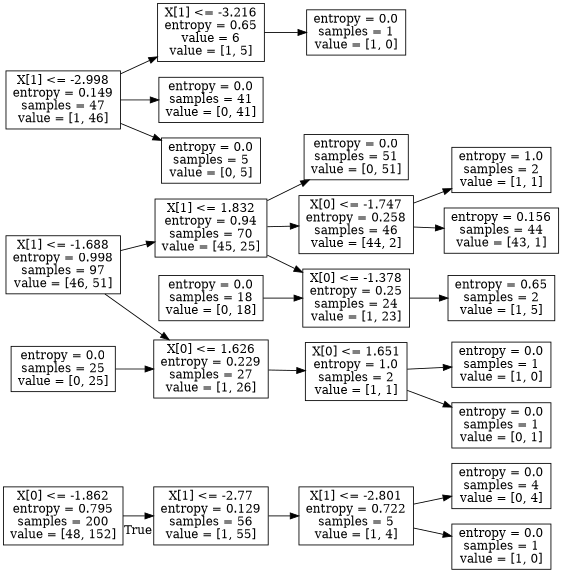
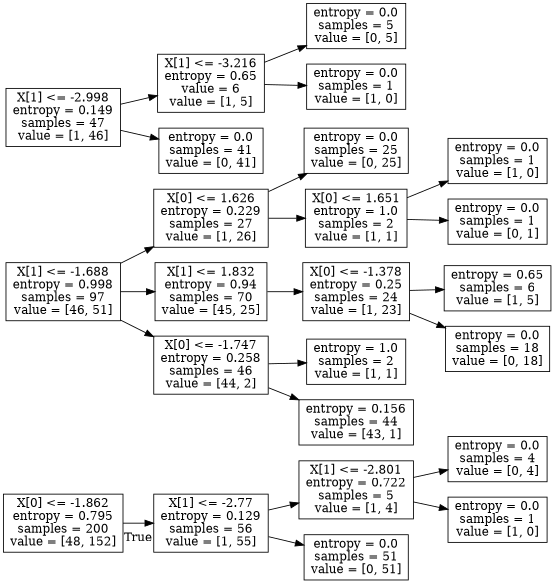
edge "X[1] <= -2.998 entropy = 0.149 samples = 47 value = [1, 46]" -> "entropy = 0.0 samples = 5 value = [0, 5]": now "X[1] <= -3.216 entropy = 0.65 value = 6 value = [1, 5]" -> "entropy = 0.0 samples = 5 value = [0, 5]"
edge "X[1] <= 1.832 entropy = 0.94 samples = 70 value = [45, 25]" -> "entropy = 0.0 samples = 51 value = [0, 51]": now "X[1] <= -2.77 entropy = 0.129 samples = 56 value = [1, 55]" -> "entropy = 0.0 samples = 51 value = [0, 51]"
edge "X[1] <= 1.832 entropy = 0.94 samples = 70 value = [45, 25]" -> "X[0] <= -1.747 entropy = 0.258 samples = 46 value = [44, 2]": now "X[1] <= -1.688 entropy = 0.998 samples = 97 value = [46, 51]" -> "X[0] <= -1.747 entropy = 0.258 samples = 46 value = [44, 2]"
edge "entropy = 0.0 samples = 18 value = [0, 18]" -> "X[0] <= -1.378 entropy = 0.25 samples = 24 value = [1, 23]": reversed
node "entropy = 0.65 samples = 2 value = [1, 5]": label "entropy = 0.65 samples = 2 value = [1, 5]" -> "entropy = 0.65 samples = 6 value = [1, 5]"
edge "entropy = 0.0 samples = 25 value = [0, 25]" -> "X[0] <= 1.626 entropy = 0.229 samples = 27 value = [1, 26]": reversed
